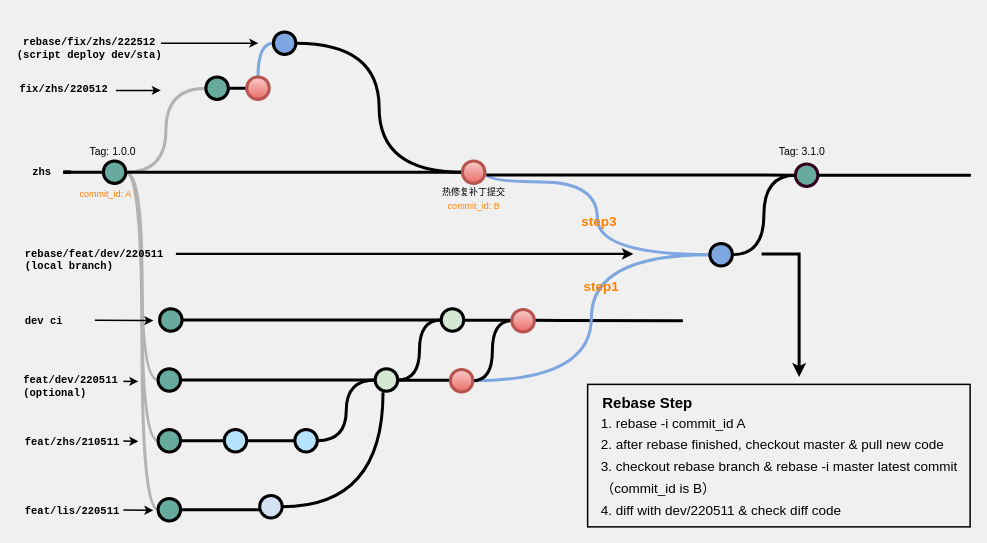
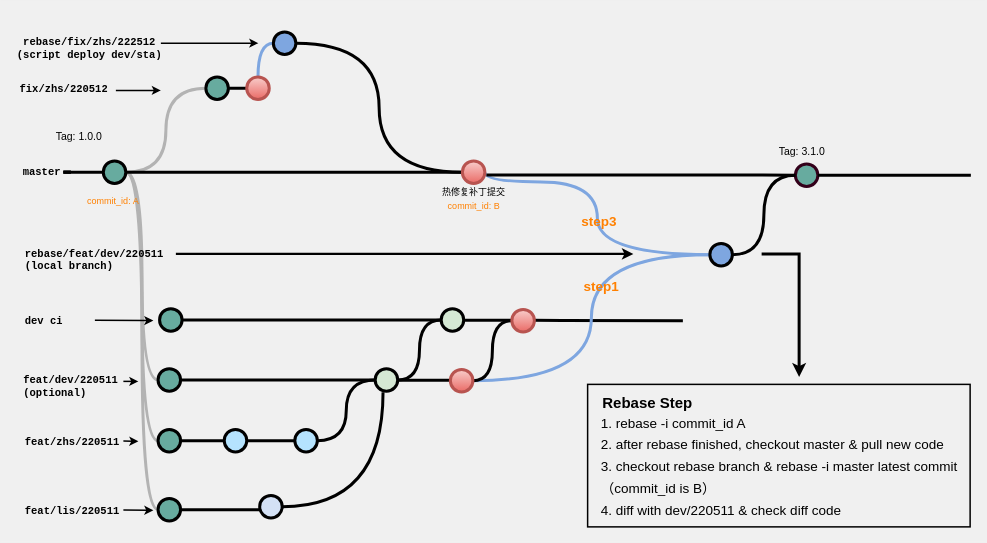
node "Tag: 1.0.0": moved (113, 150) -> (79, 135)
node "zhs": label "zhs" -> "master"
node "commit_id: A": moved (105, 194) -> (113, 201)
node "feat/zhs/210511": label "feat/zhs/210511" -> "feat/zhs/220511"
